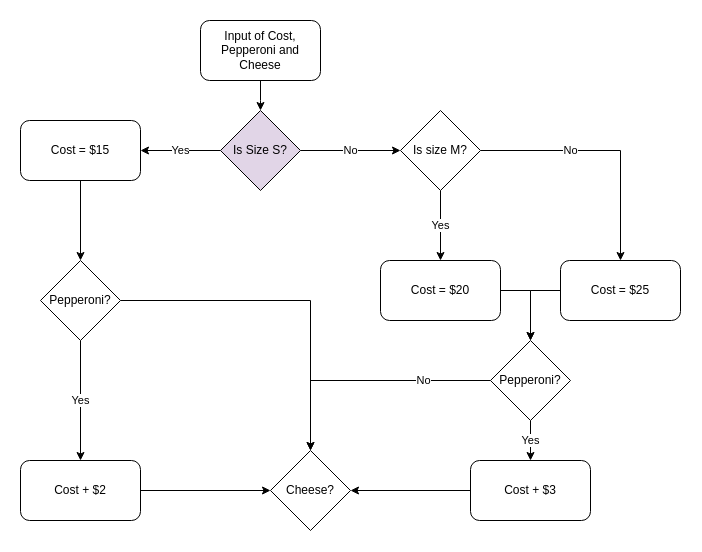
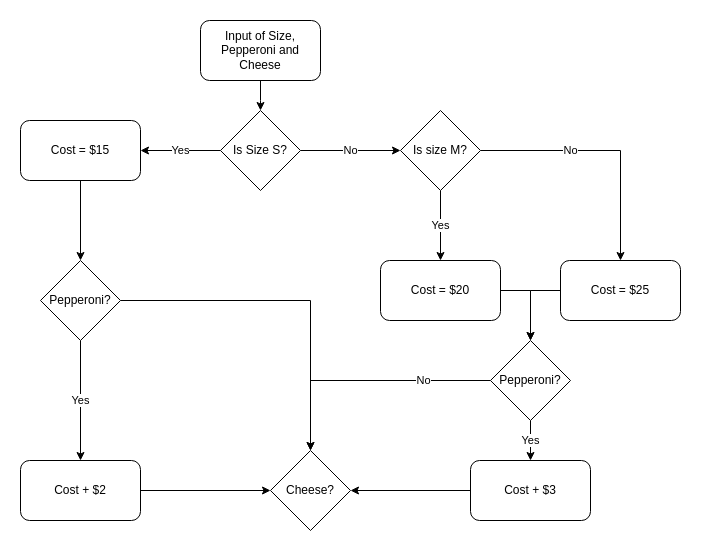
node "Input of Cost, Pepperoni and Cheese": label "Input of Cost, Pepperoni and Cheese" -> "Input of Size, Pepperoni and Cheese"
node "Is Size S?": fillcolor #e1d5e7 -> #ffffff
